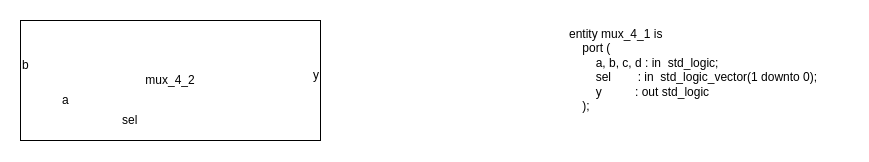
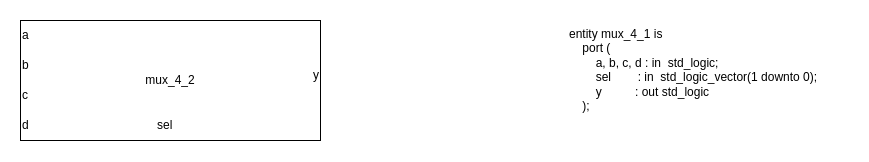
node "c": added
node "a": moved (76, 101) -> (36, 36)
node "sel": moved (141, 121) -> (176, 126)
node "d": added
